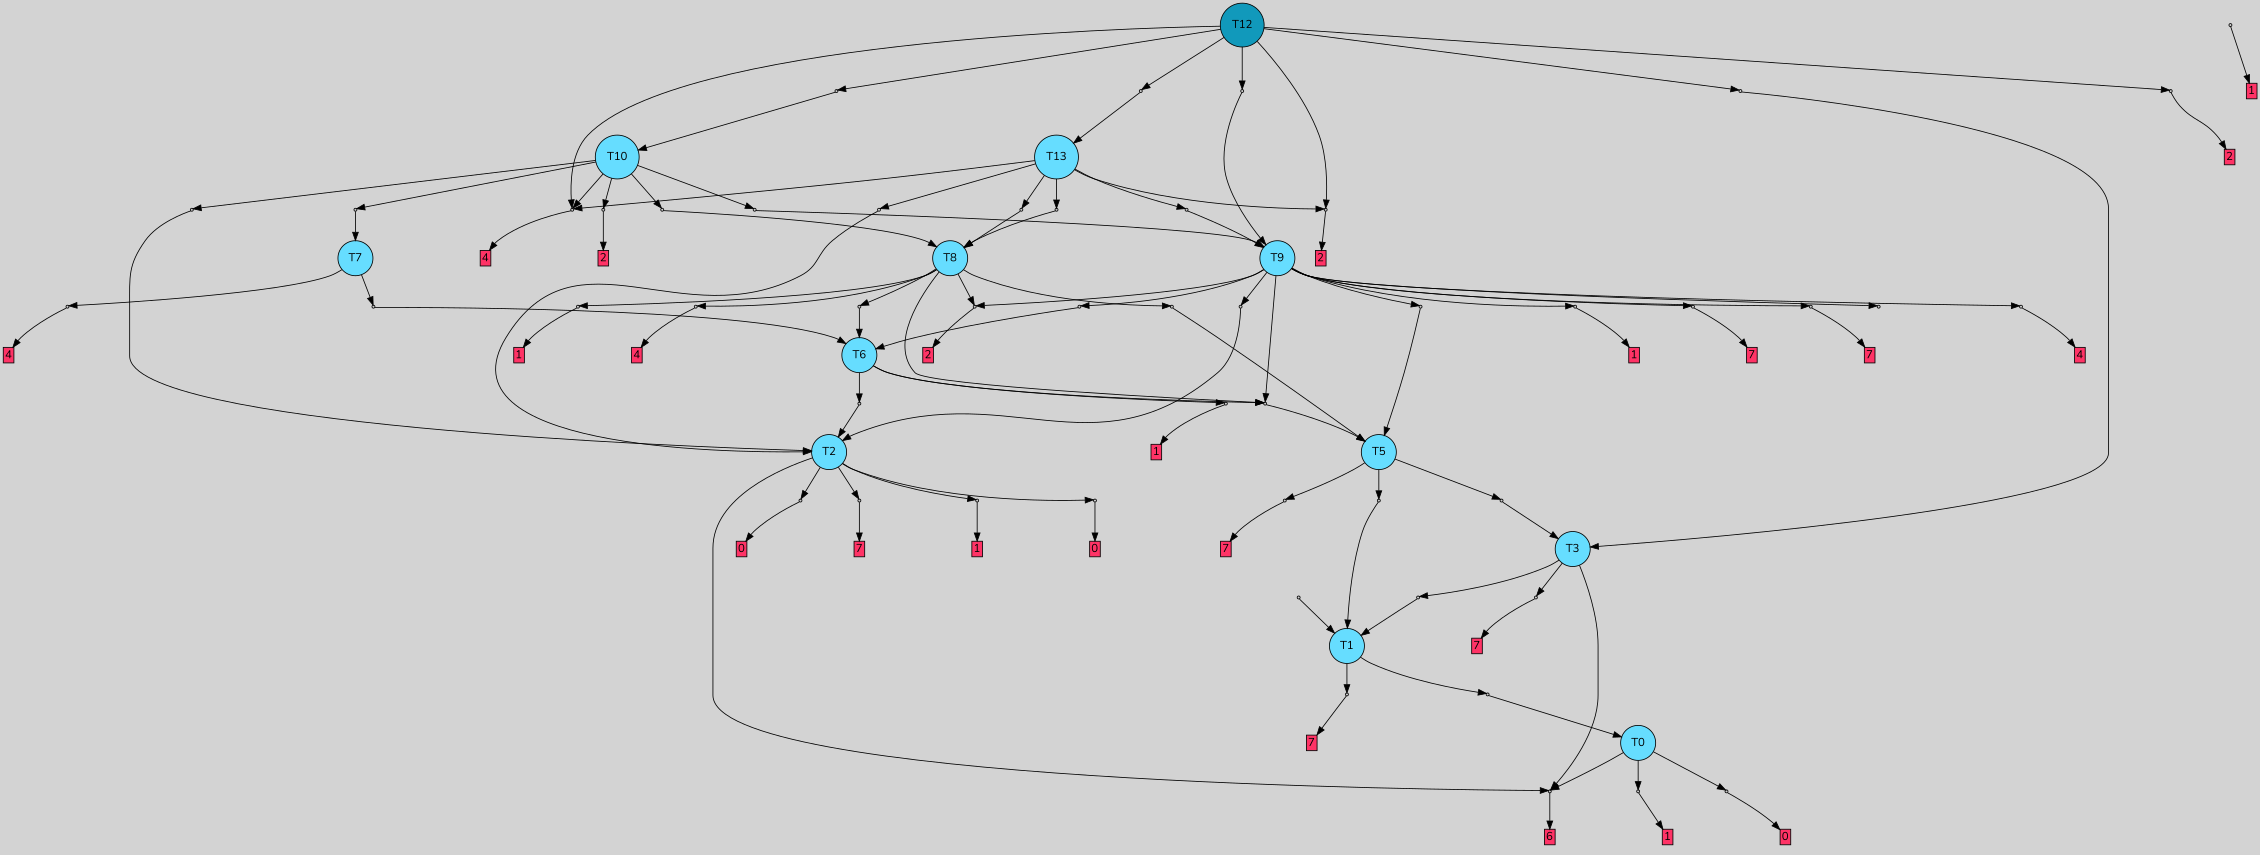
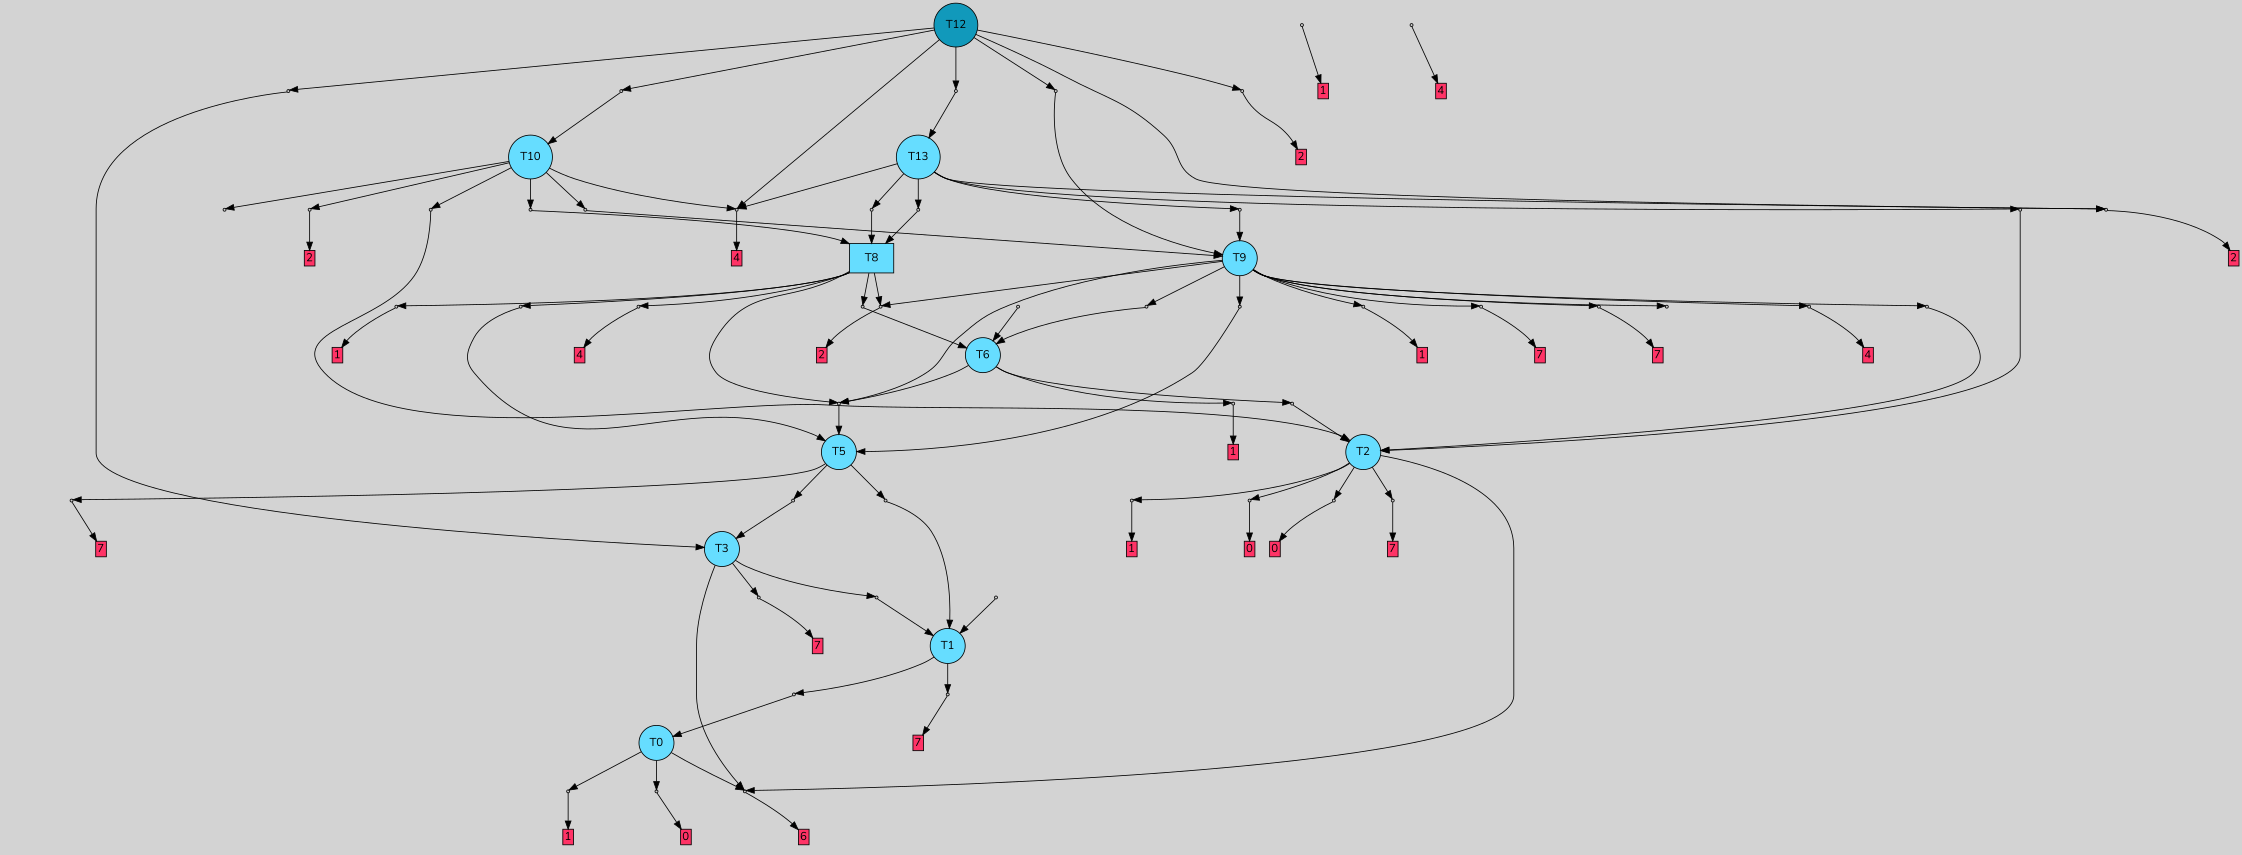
node "T7": removed
node "T8": shape circle -> box
